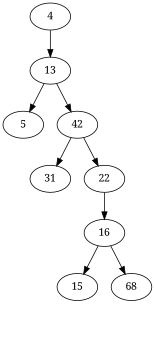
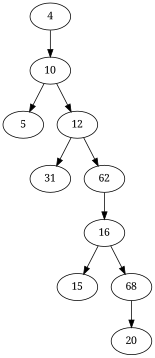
node "13": label "13" -> "10"
node "42": label "42" -> "12"
node "22": label "22" -> "62"
node "20": added
